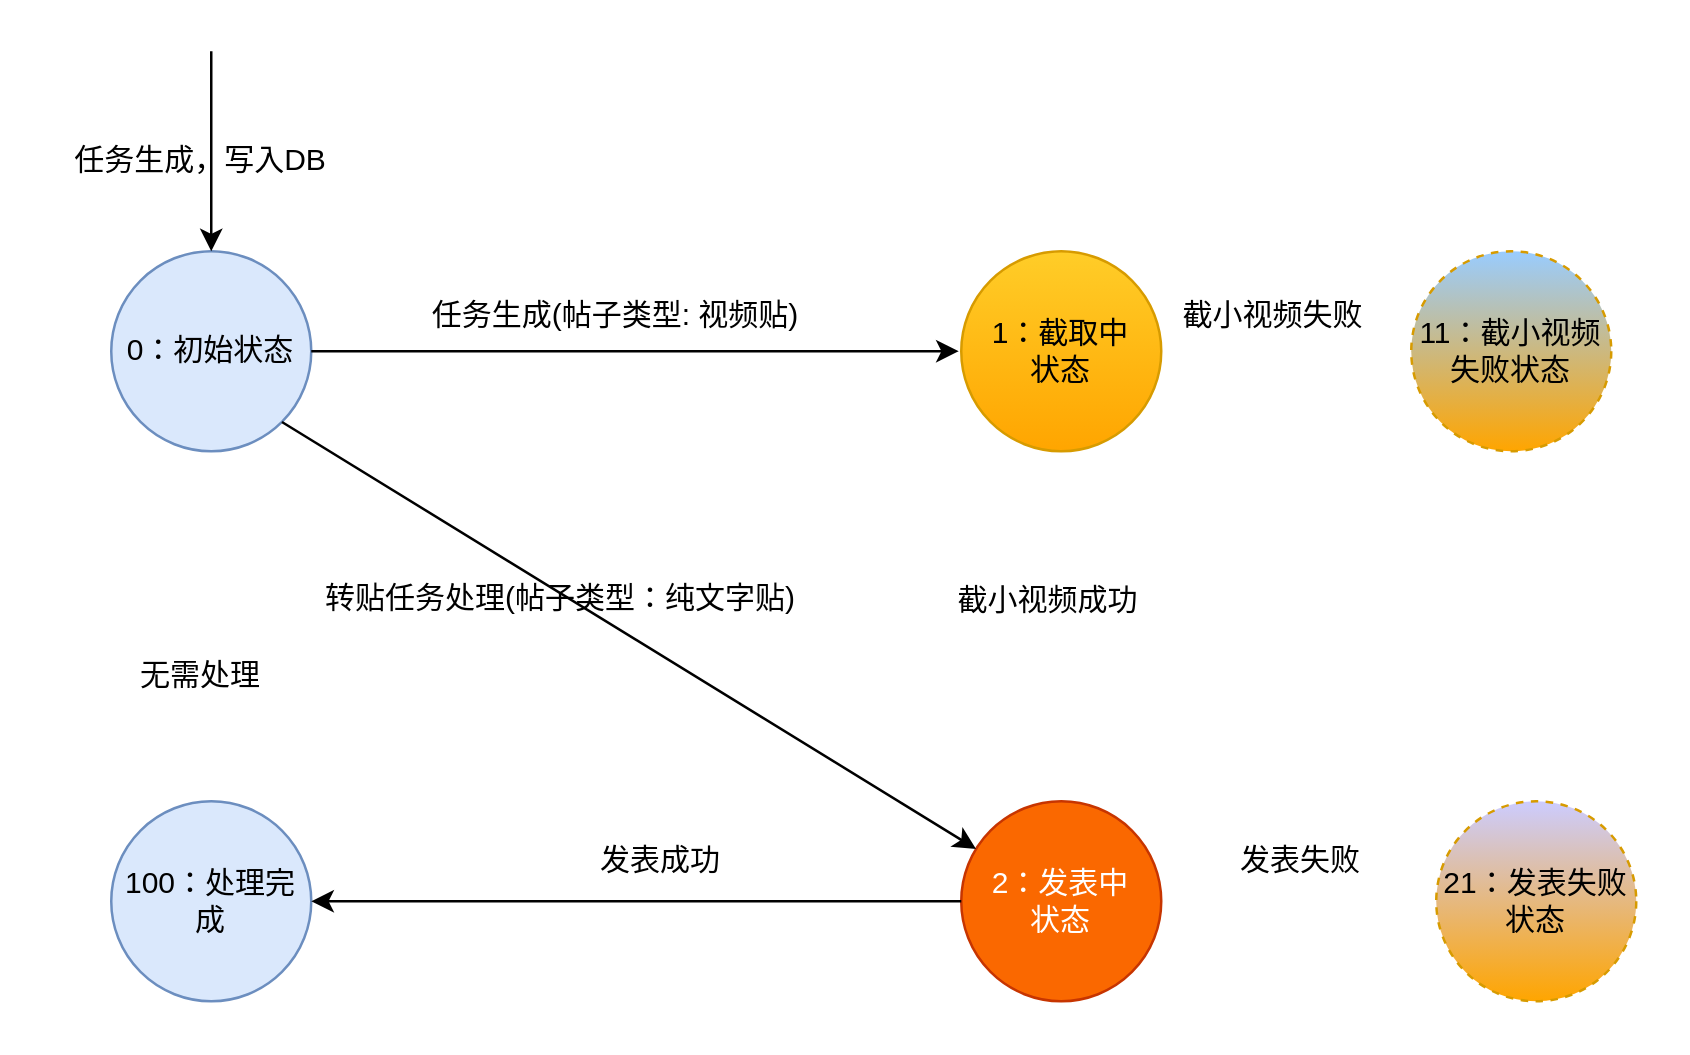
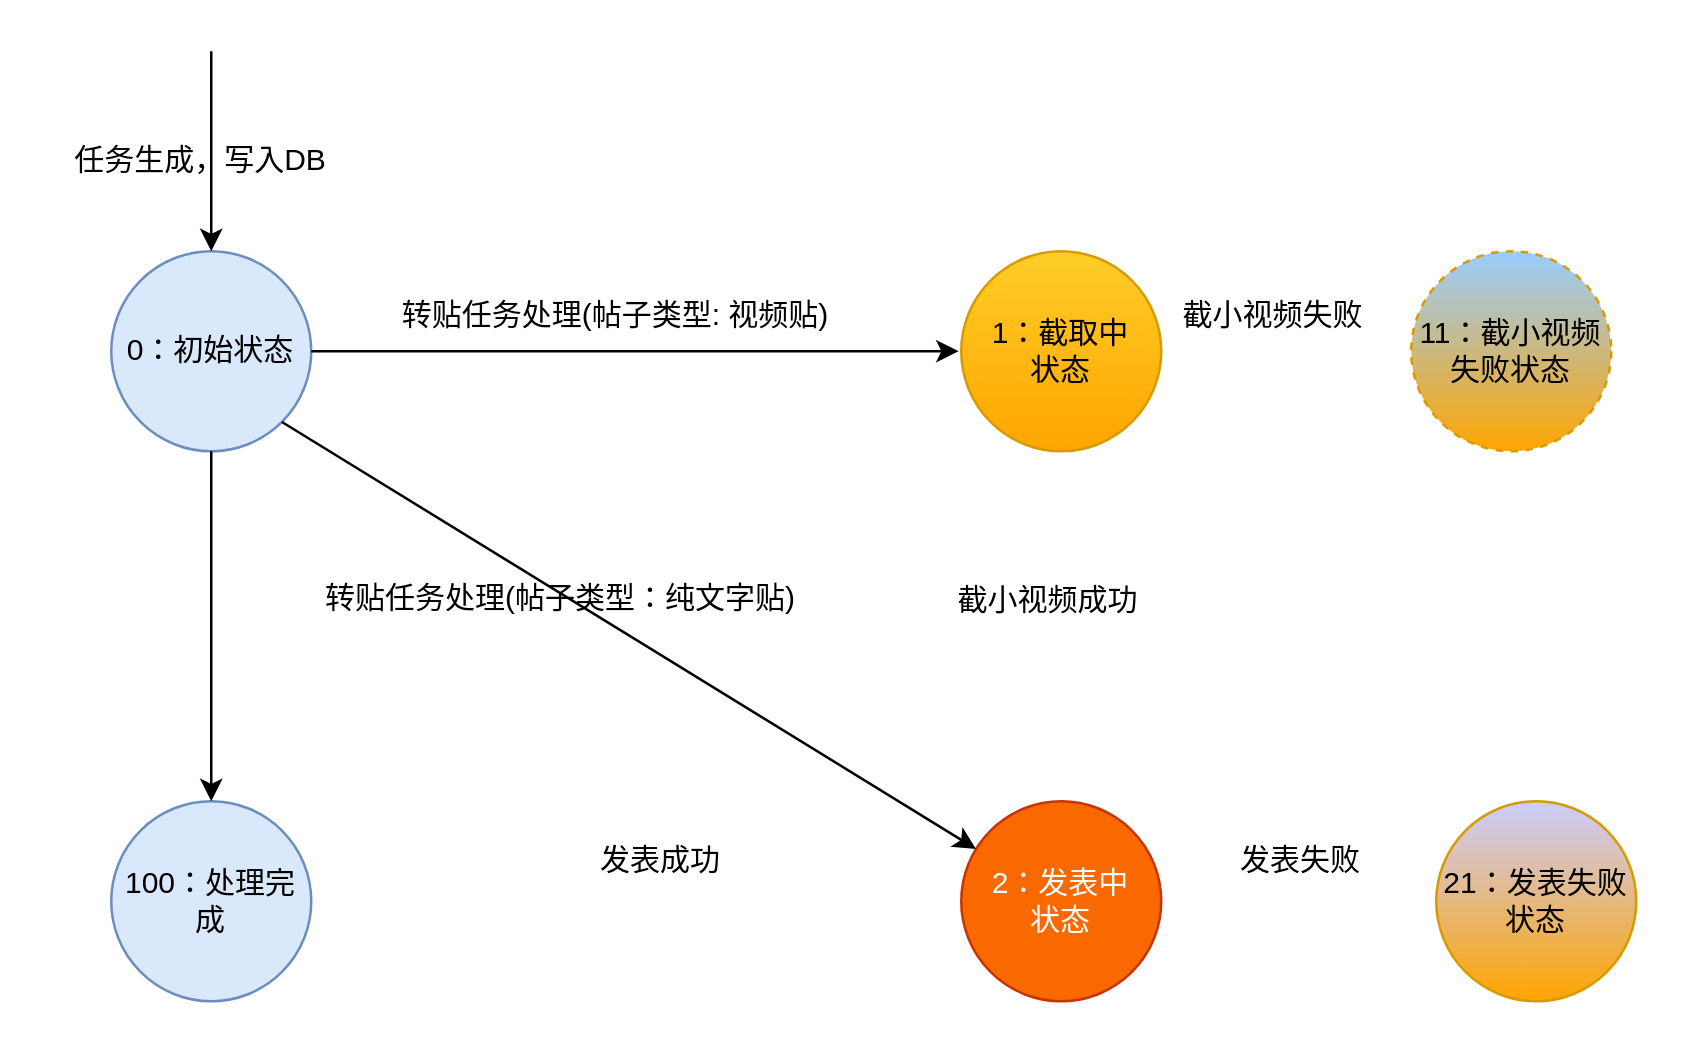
node "任务生成(帖子类型: 视频贴)": label "任务生成(帖子类型: 视频贴)" -> "转贴任务处理(帖子类型: 视频贴)"
edge "0：初始状态" -> "100：处理完成": added
node "无需处理": removed
edge "2：发表中 状态" -> "100：处理完成": removed
node "21：发表失败状态": style dashed -> solid
